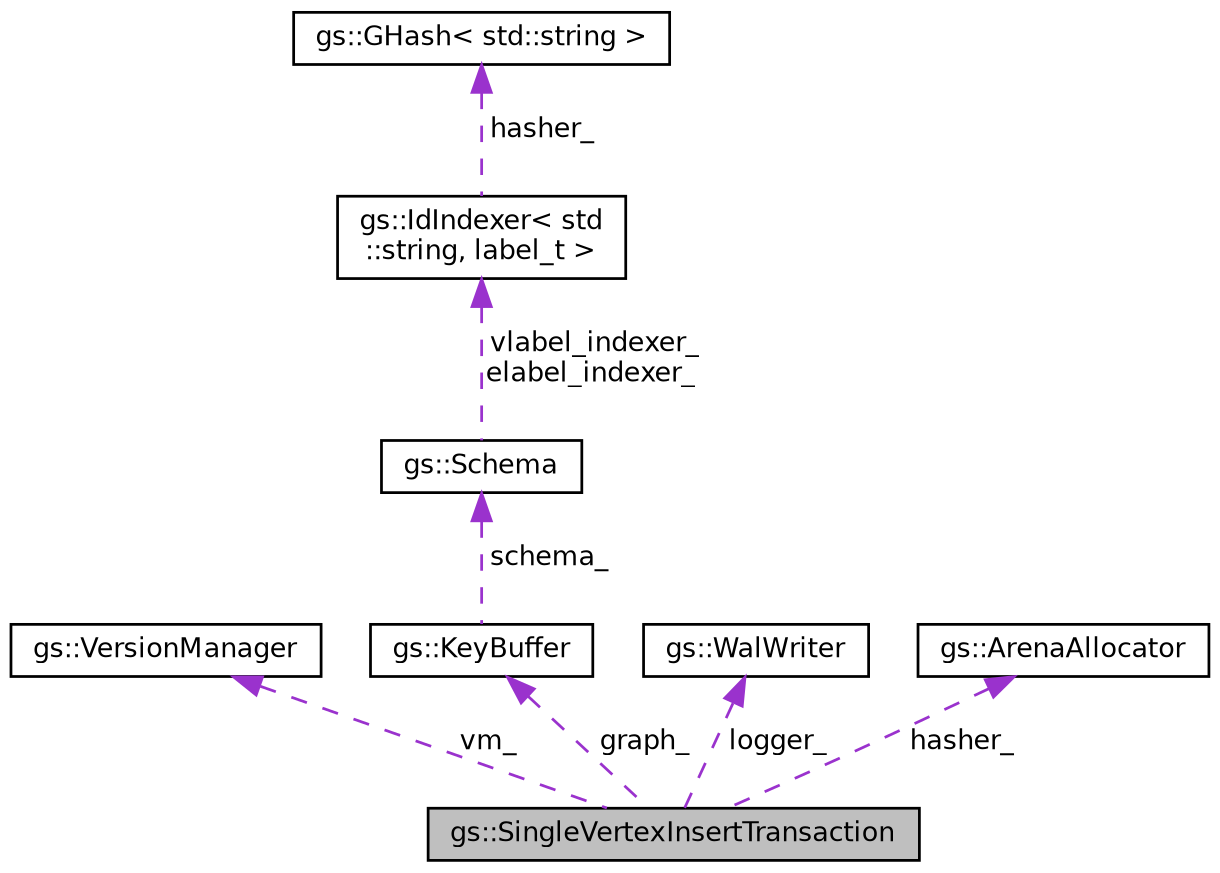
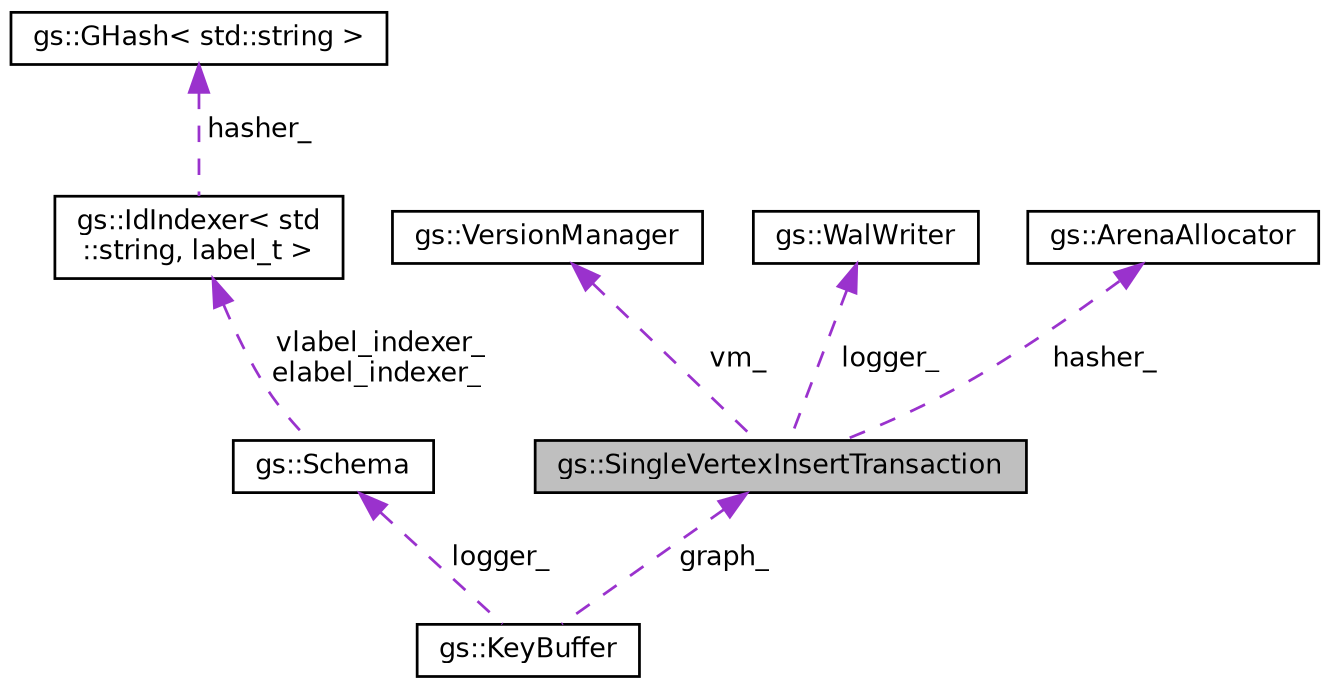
edge "gs::KeyBuffer" -> "gs::Schema": label " schema_" -> " logger_"
edge "gs::SingleVertexInsertTransaction" -> "gs::KeyBuffer": reversed
